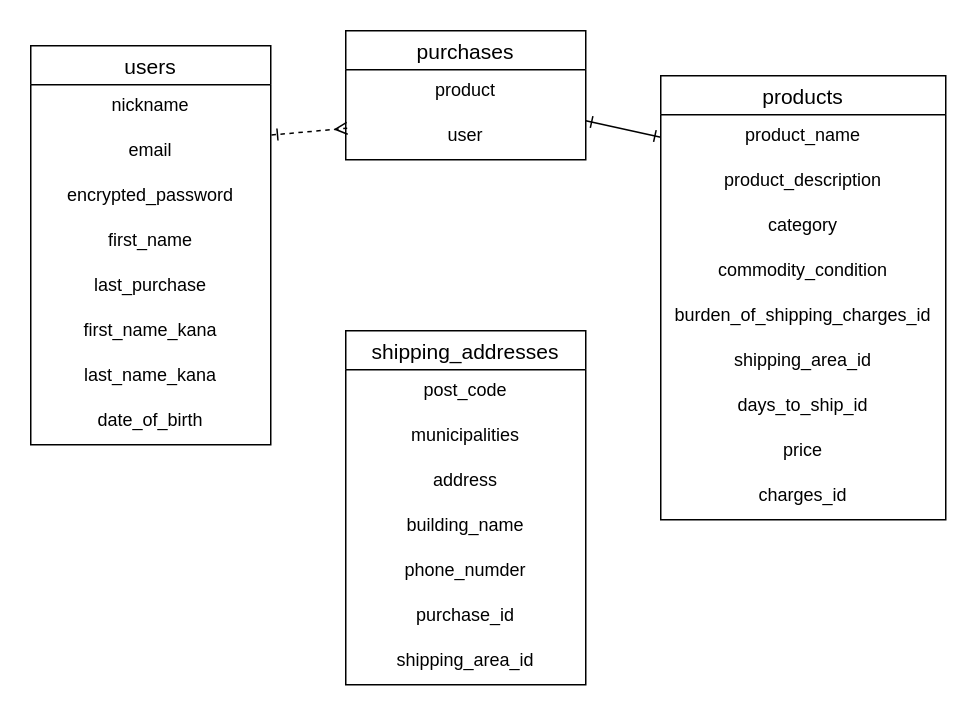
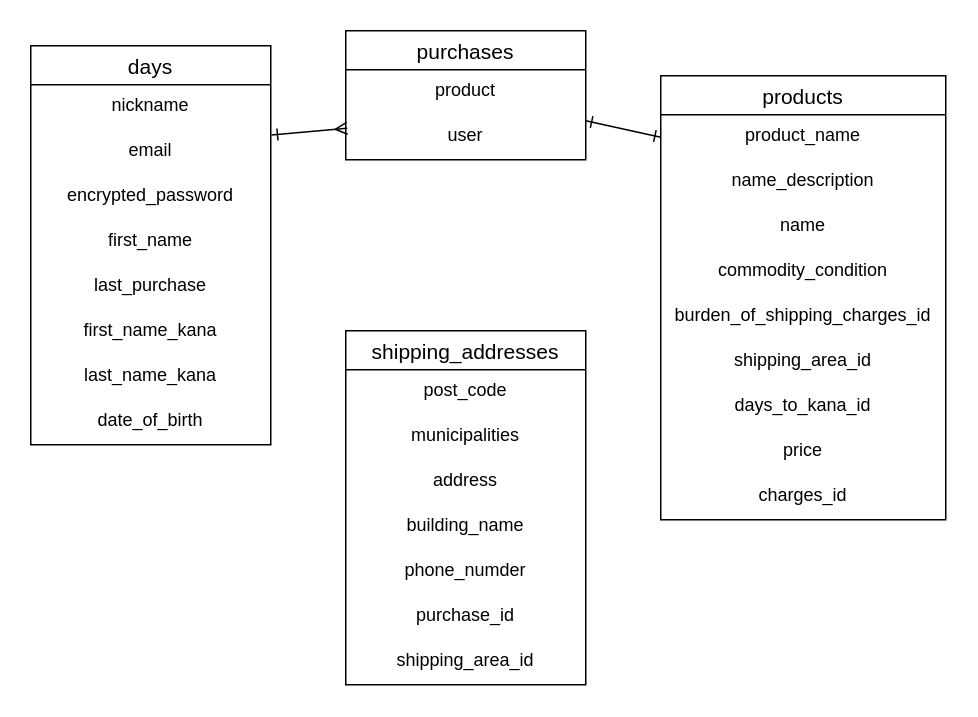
node "users": label "users" -> "days"
edge "user" -- "email": style dashed -> solid
node "product_description": label "product_description" -> "name_description"
node "category": label "category" -> "name"
node "days_to_ship_id": label "days_to_ship_id" -> "days_to_kana_id"
